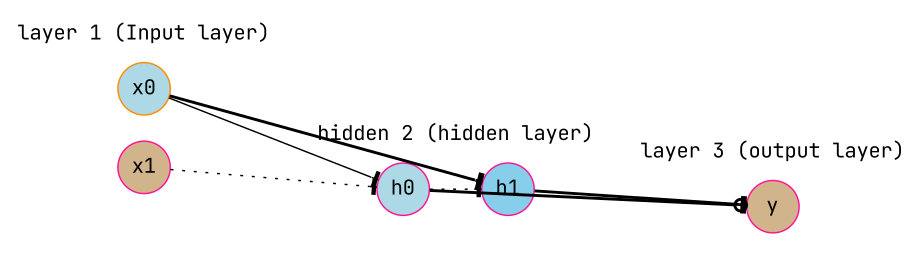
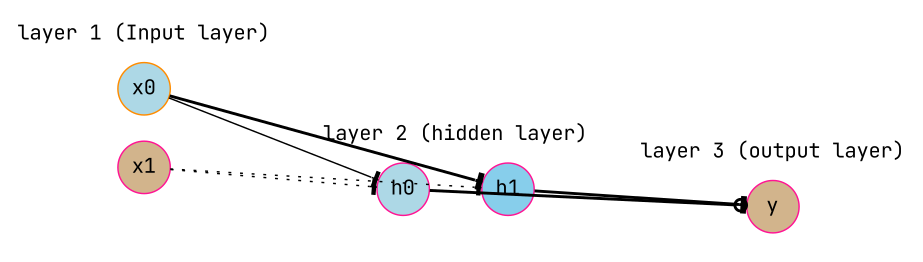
cluster "hidden 2 (hidden layer)": label "hidden 2 (hidden layer)" -> "layer 2 (hidden layer)"
edge "h0" -> "h1": now "x1" -> "h1"
